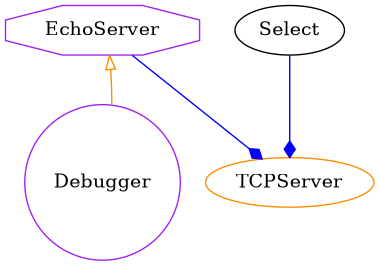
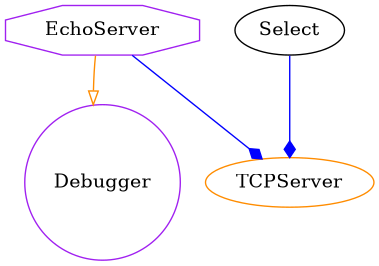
edge "Debugger" -> "EchoServer": reversed
